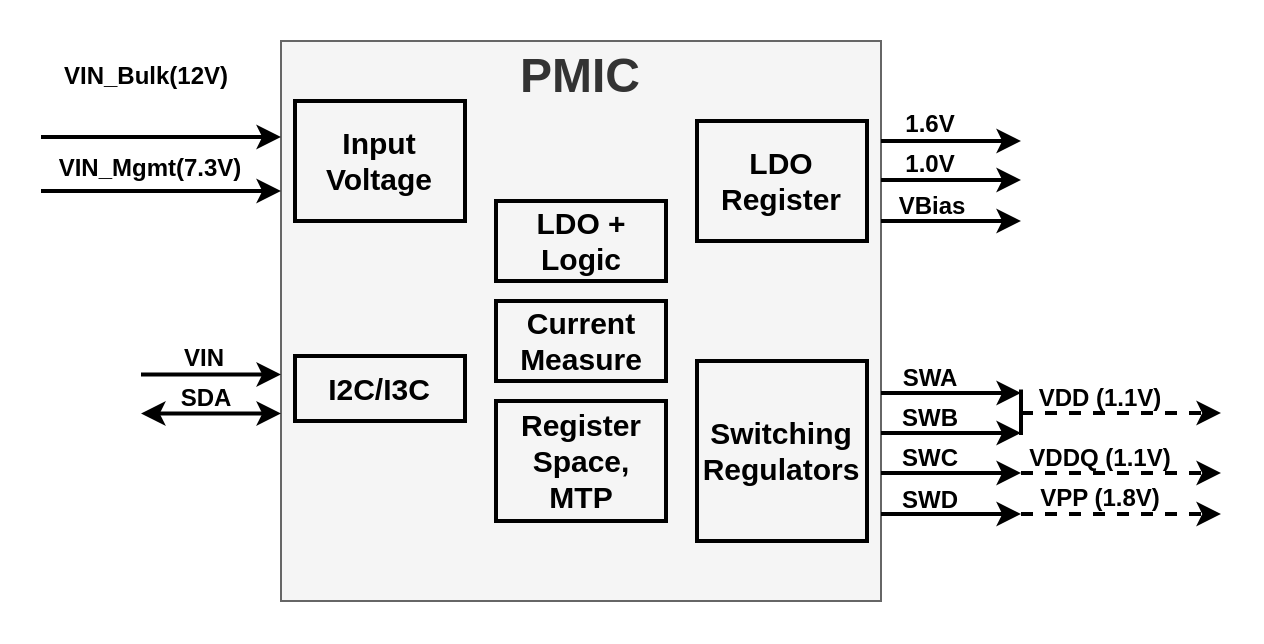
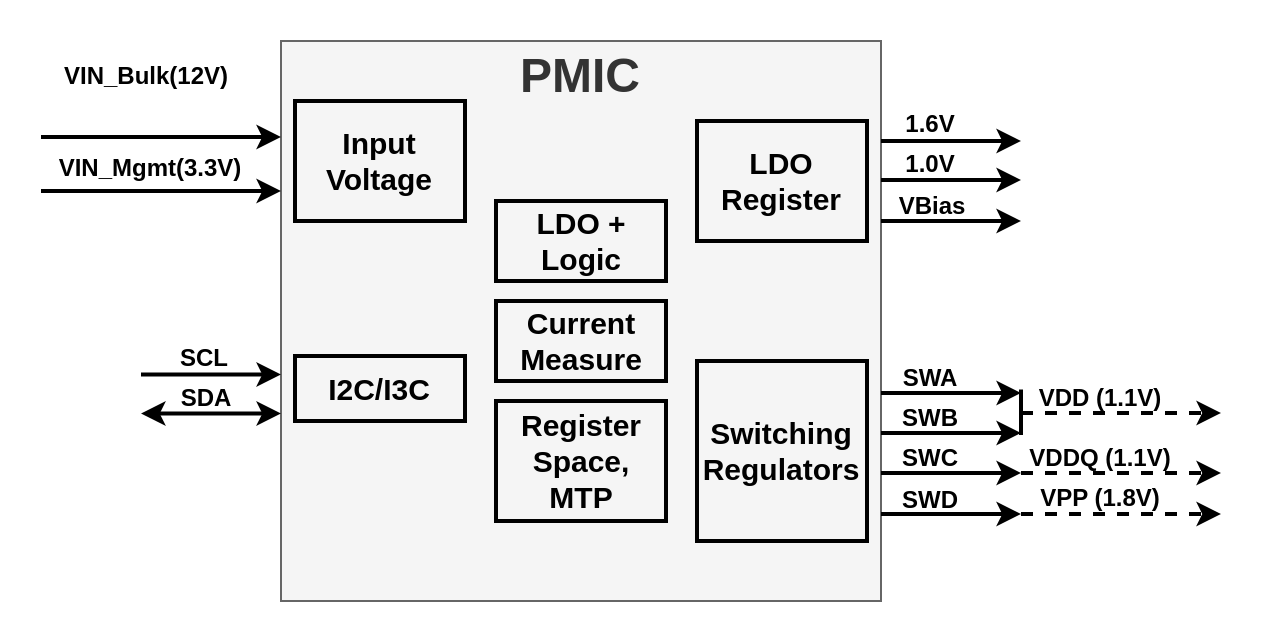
node "VIN_Mgmt(7.3V)": label "VIN_Mgmt(7.3V)" -> "VIN_Mgmt(3.3V)"
node "VIN": label "VIN" -> "SCL"
